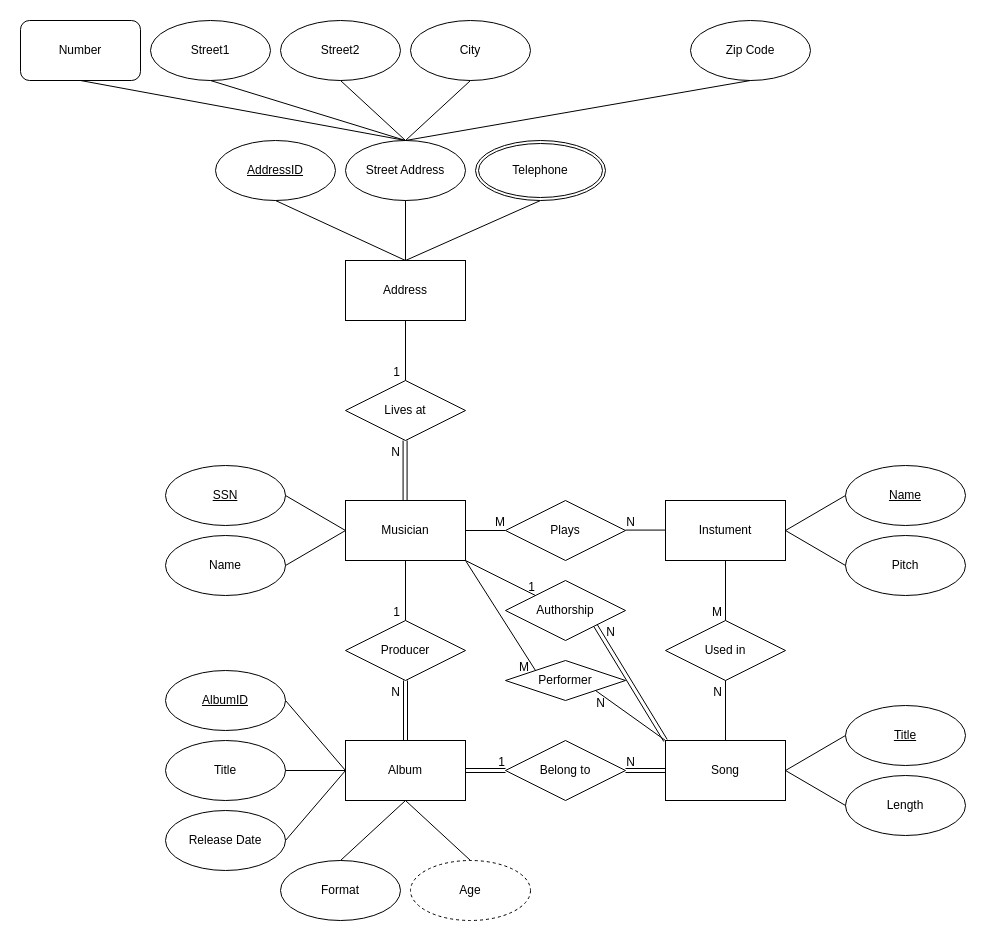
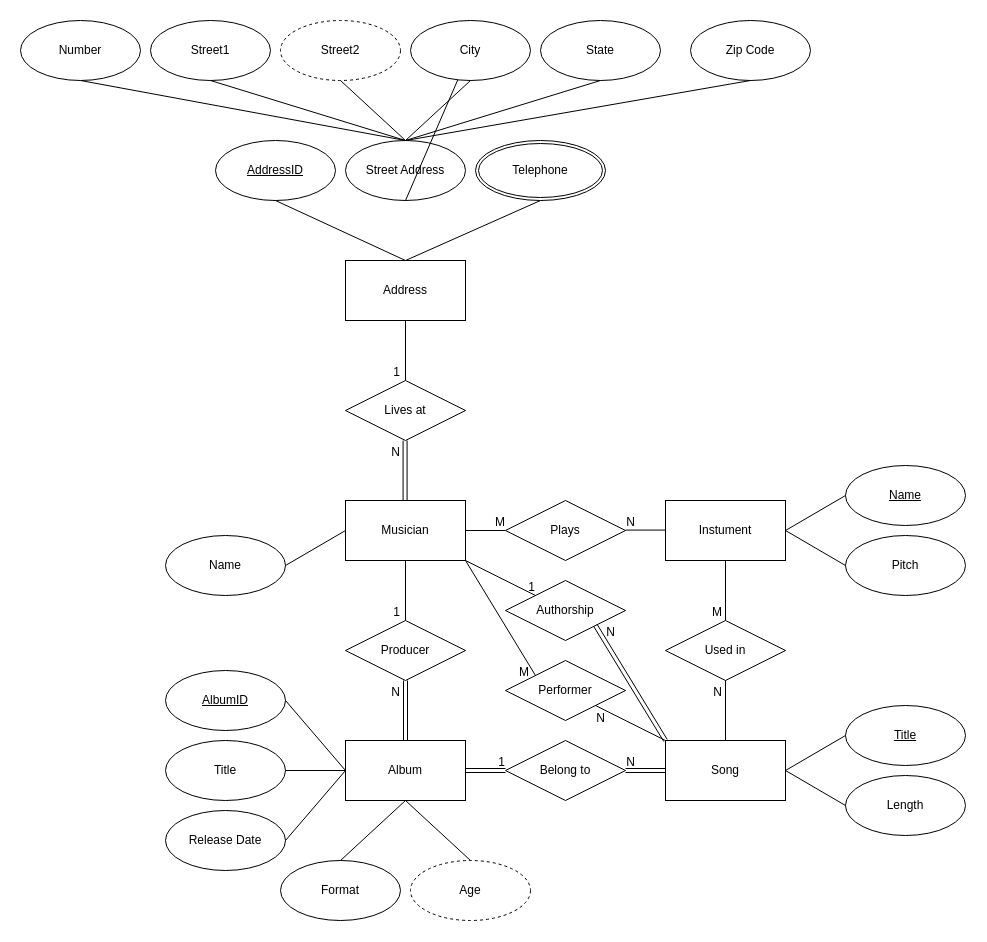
node "Number": shape rounded rectangle -> ellipse
node "Street2": style solid -> dashed
node "State": added
edge "State" -- "Street Address": added
edge "Street Address" -- "Address": now "Street Address" -- "City"
node "SSN": removed
edge "SSN" -- "Musician": removed
node "Performer": size 120x40 -> 120x60
